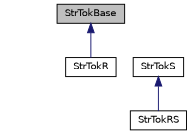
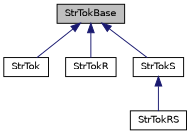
edge "StrTokS" -> "StrTokBase": added
node "StrTok": added
